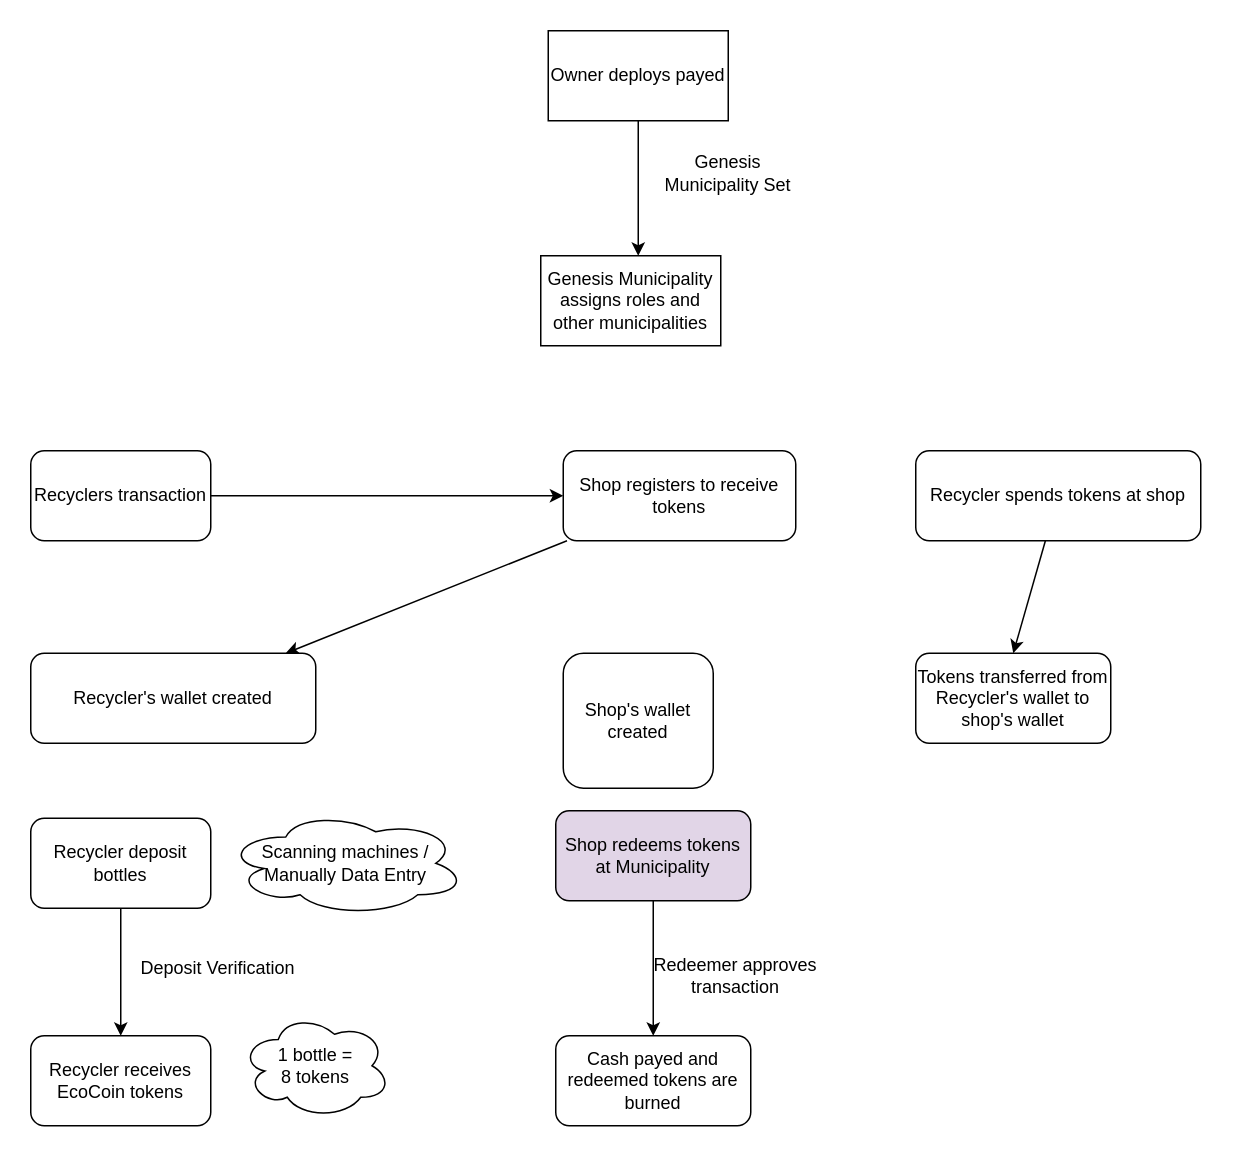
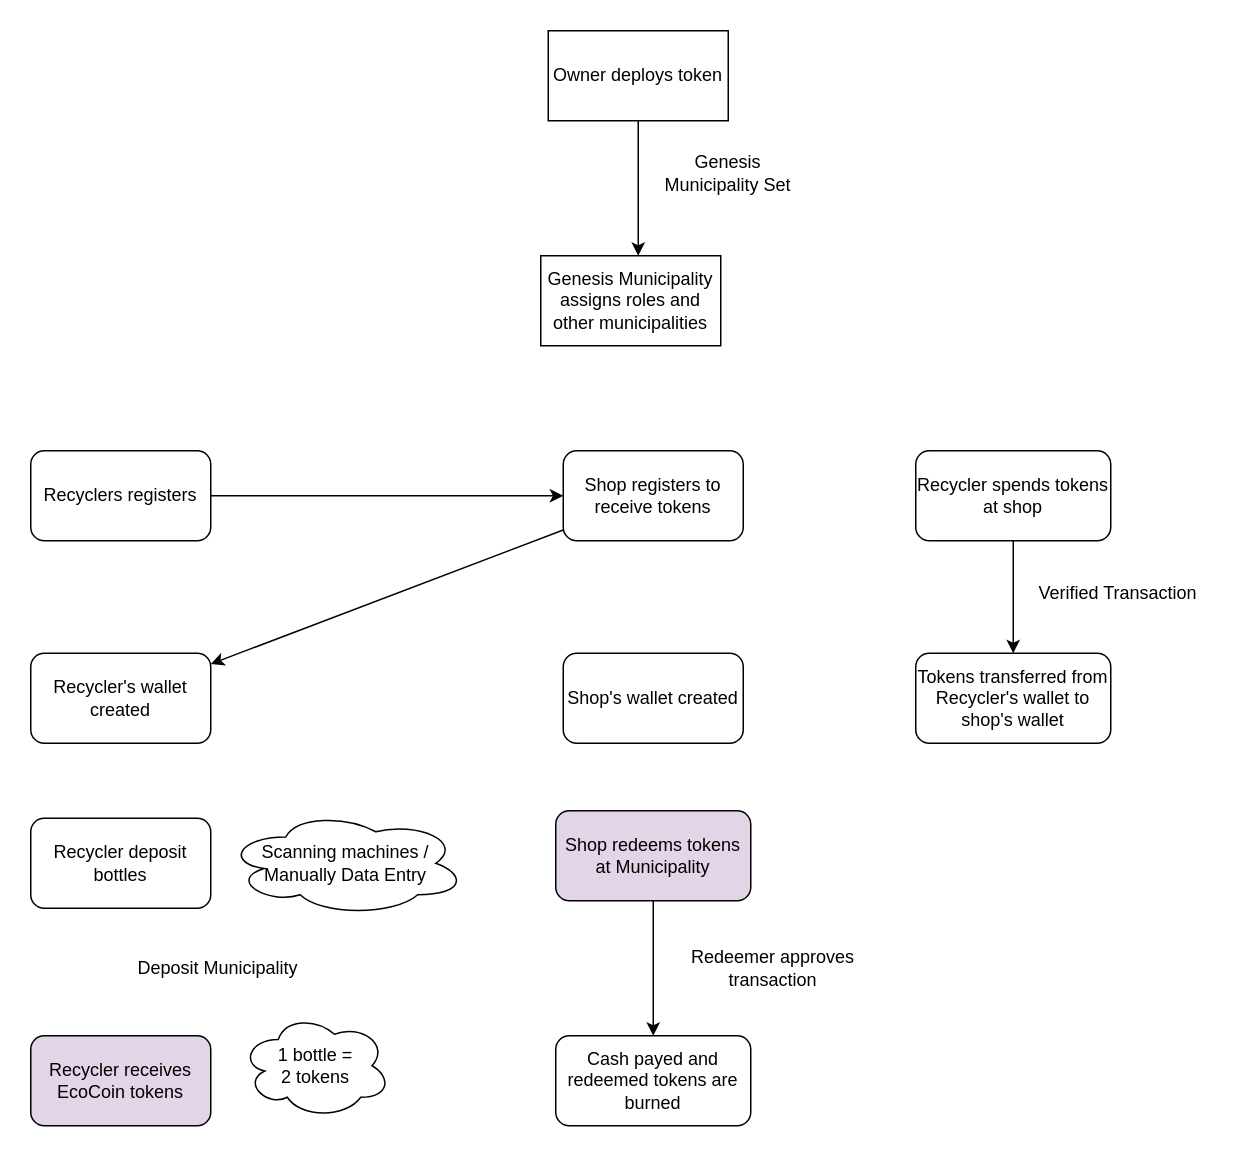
node "Owner deploys payed": label "Owner deploys payed" -> "Owner deploys token"
node "Recyclers transaction": label "Recyclers transaction" -> "Recyclers registers"
node "Shop registers to receive tokens": size 233x90 -> 180x90
node "Recycler spends tokens at shop": size 285x90 -> 195x90
node "Verified Transaction": added
node "Recycler's wallet created": size 285x90 -> 180x90
node "Shop's wallet created": size 150x135 -> 180x90
edge "Recycler deposit bottles" -> "Recycler receives EcoCoin tokens": removed
node "Deposit Verification": label "Deposit Verification" -> "Deposit Municipality"
node "Redeemer approves transaction": moved (736, 976) -> (773, 968)
node "1 bottle = 8 tokens": label "1 bottle = 8 tokens" -> "1 bottle = 2 tokens"
node "Recycler receives EcoCoin tokens": fillcolor #ffffff -> #e1d5e7
